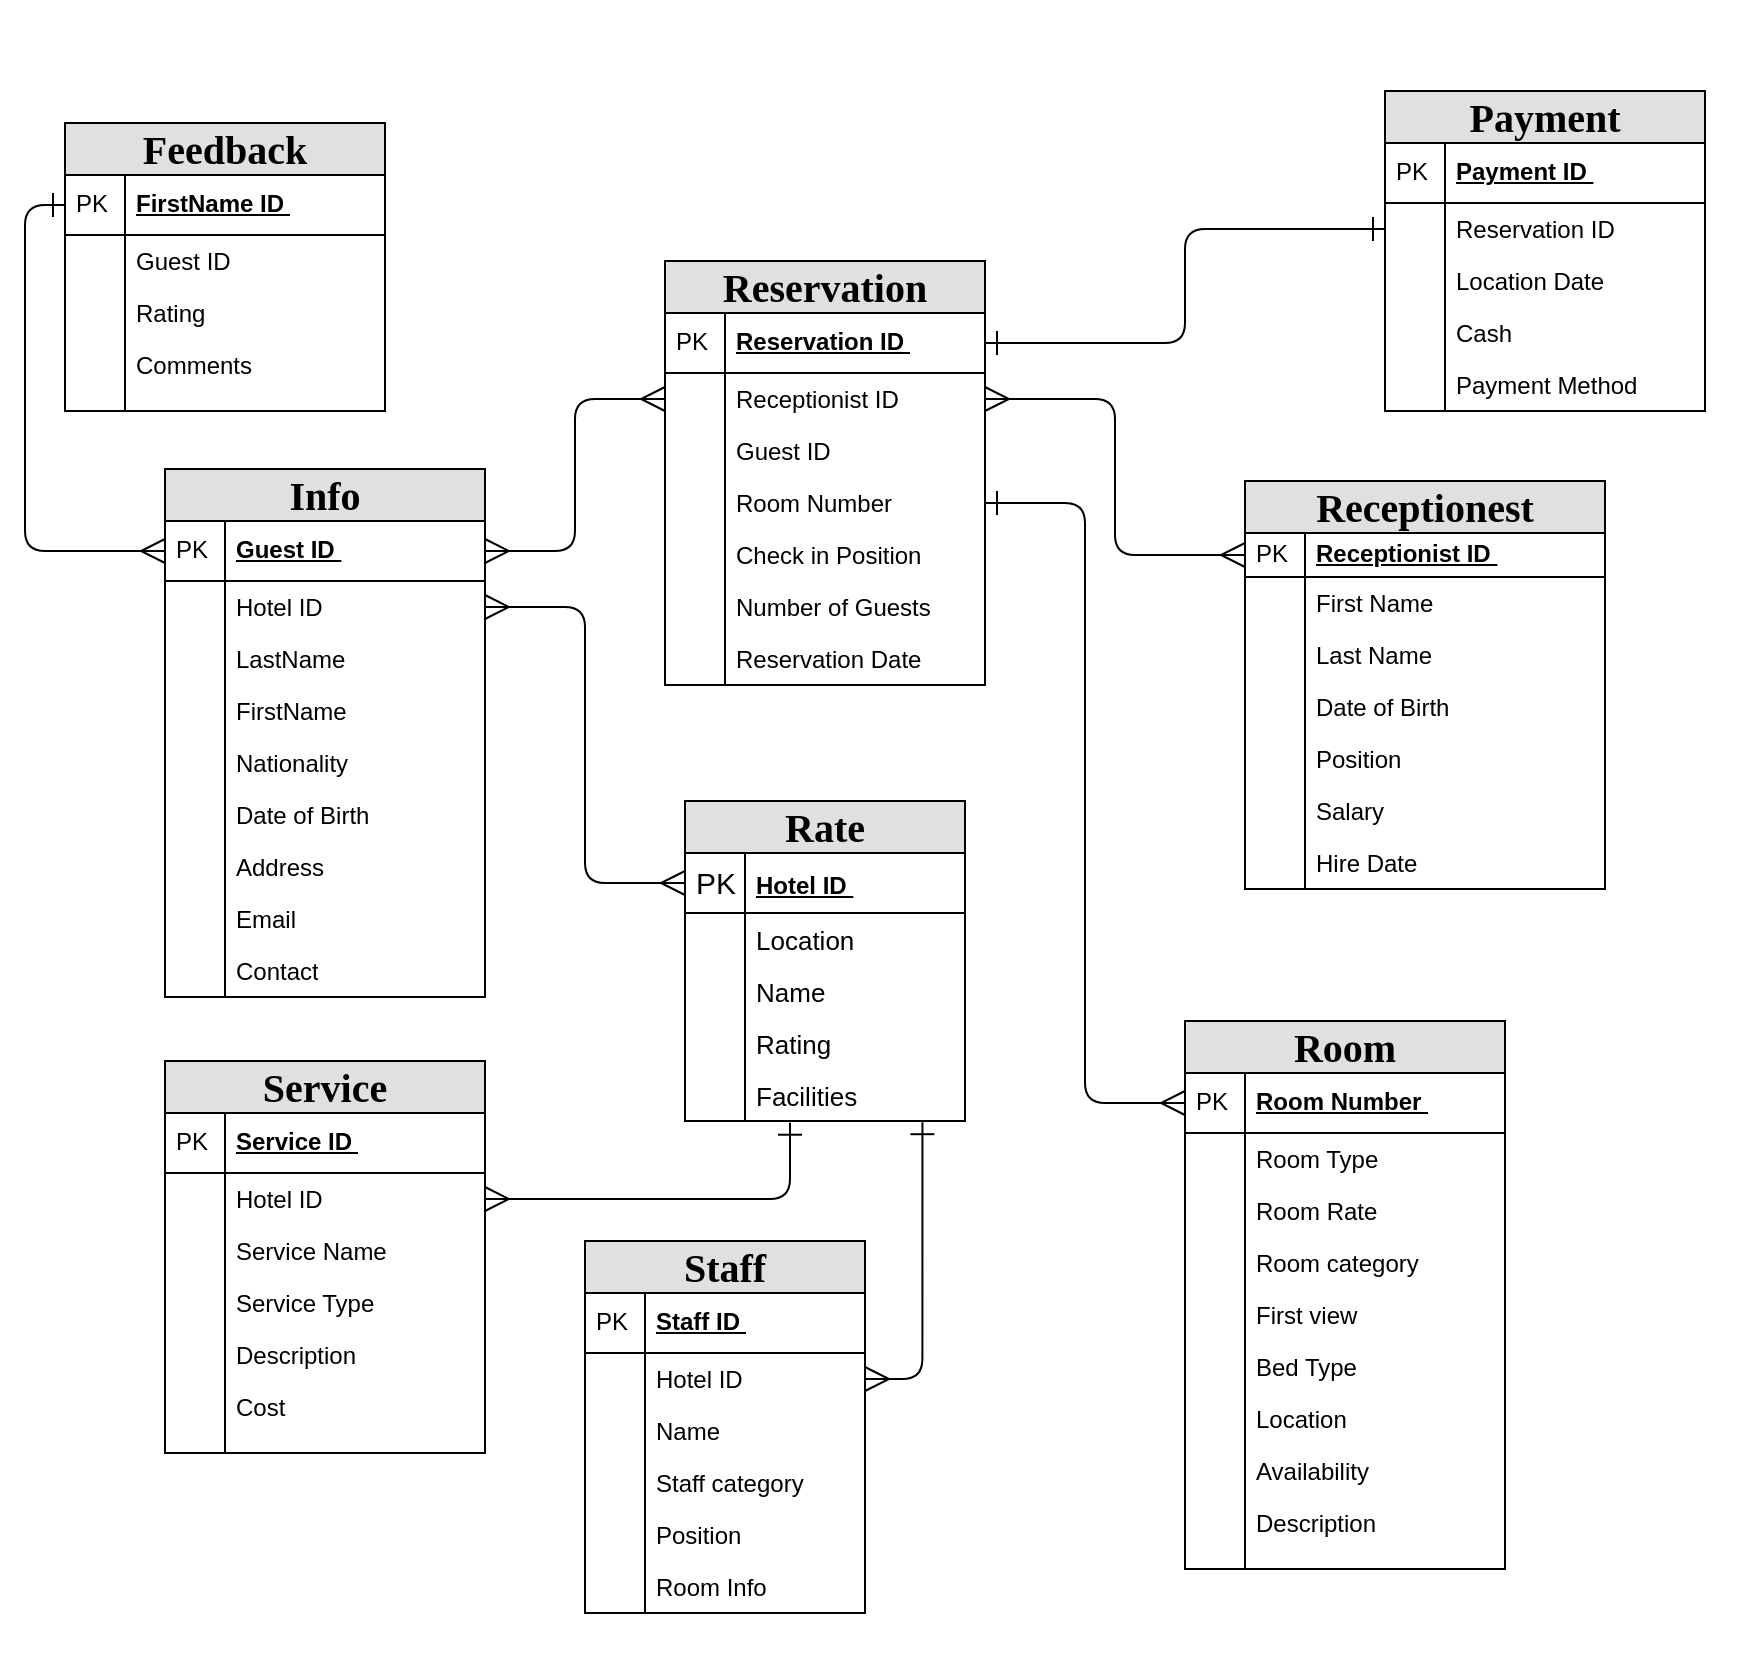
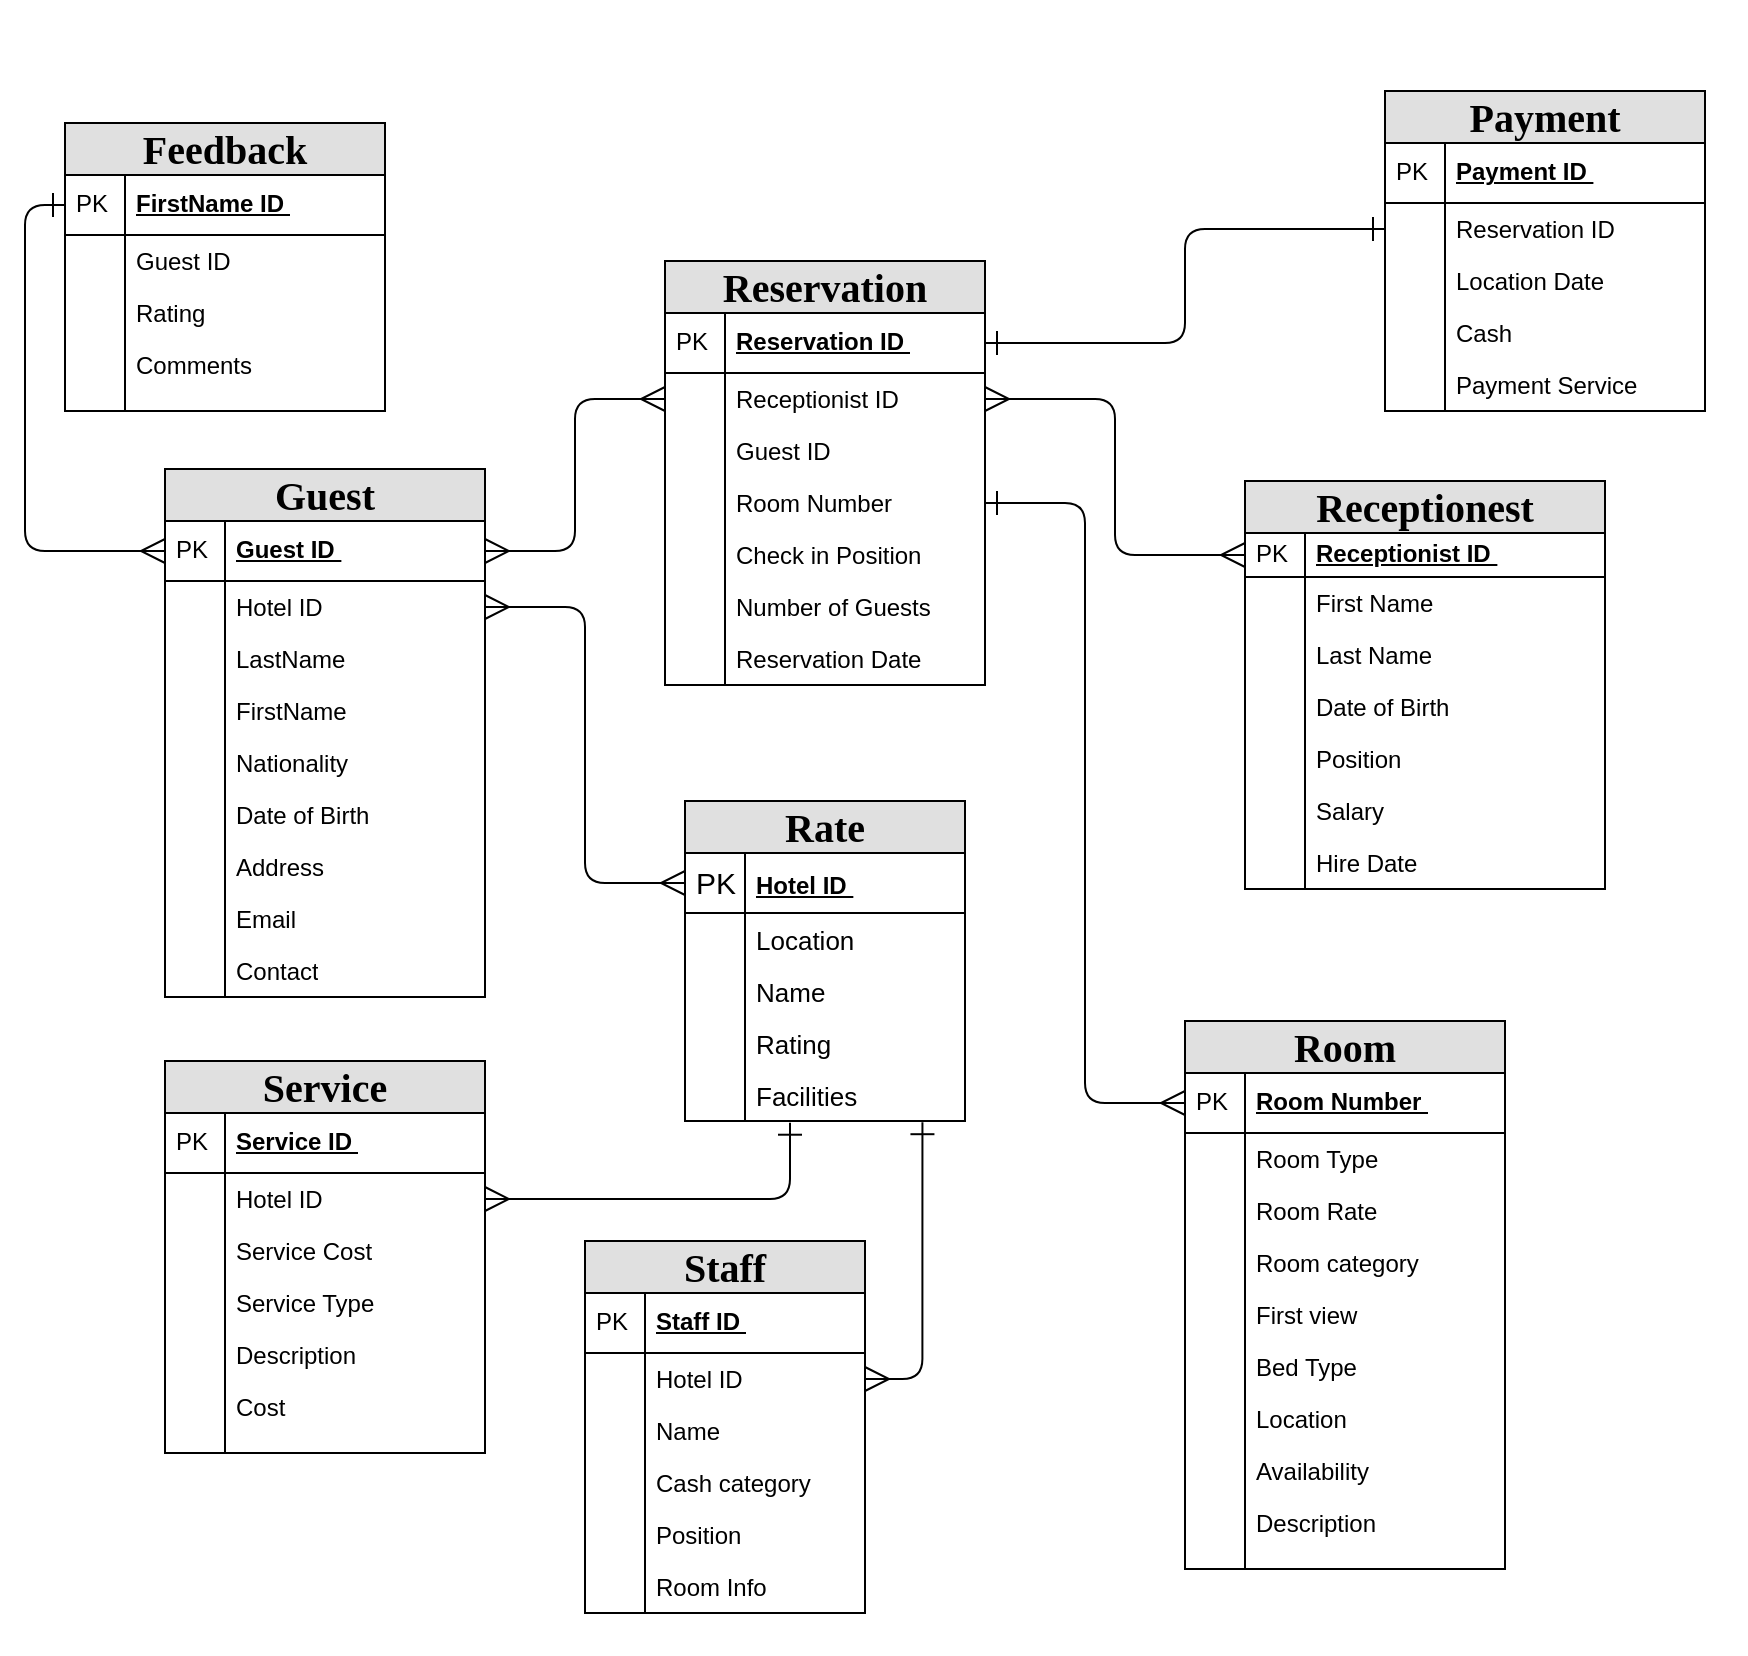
node "Payment Method": label "Payment Method" -> "Payment Service"
node "Info": label "Info" -> "Guest"
node "Service Name": label "Service Name" -> "Service Cost"
node "Staff category": label "Staff category" -> "Cash category"
